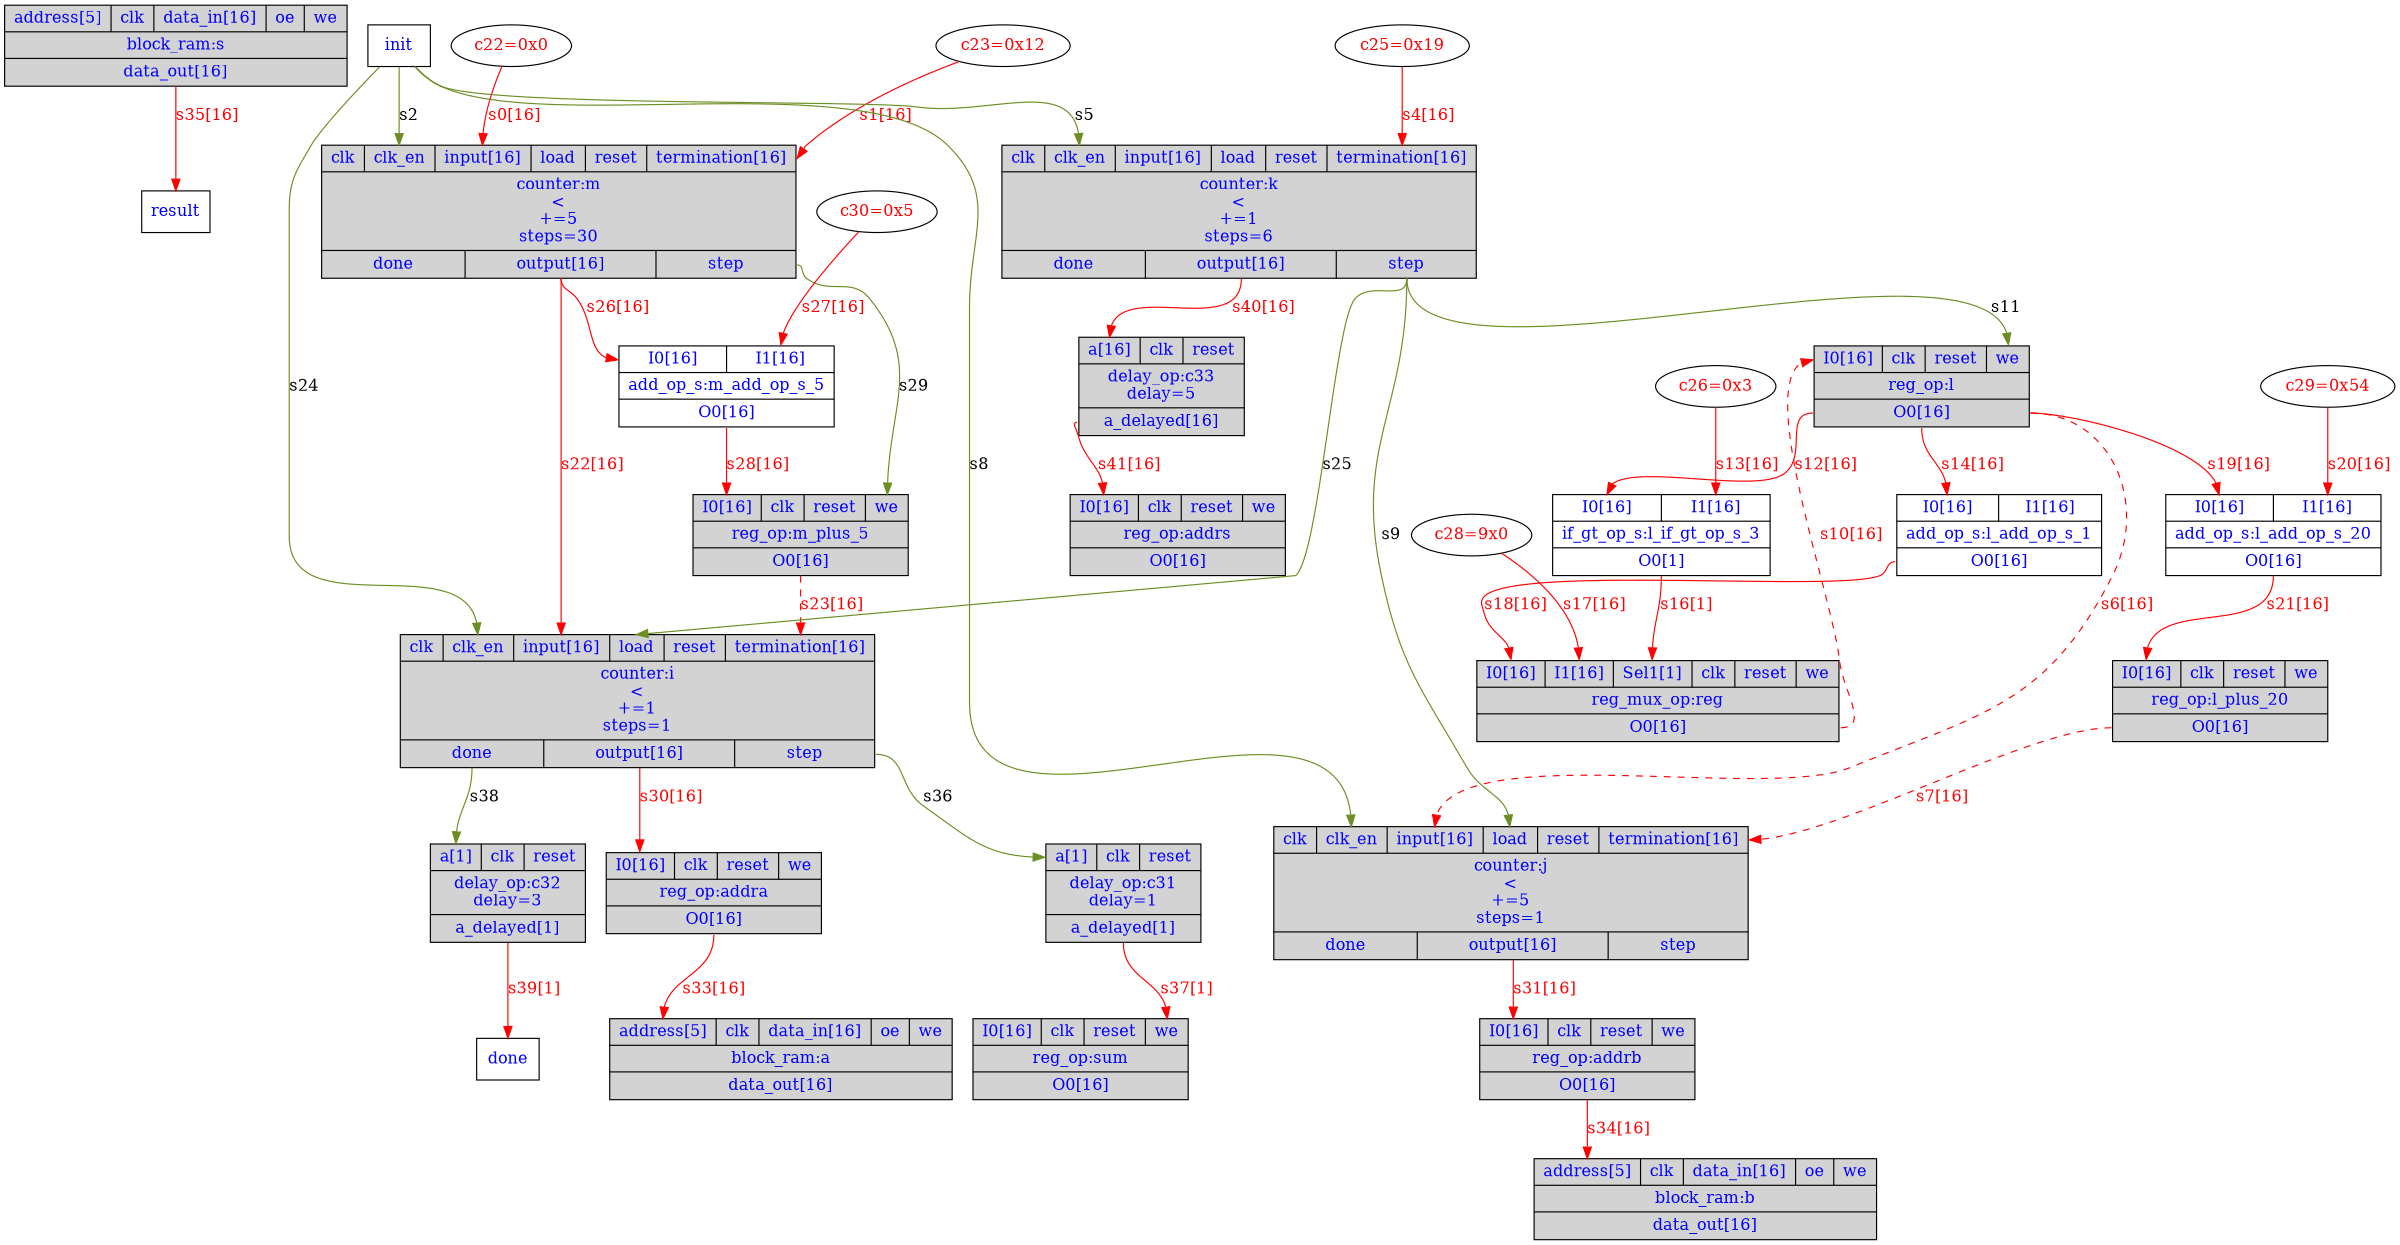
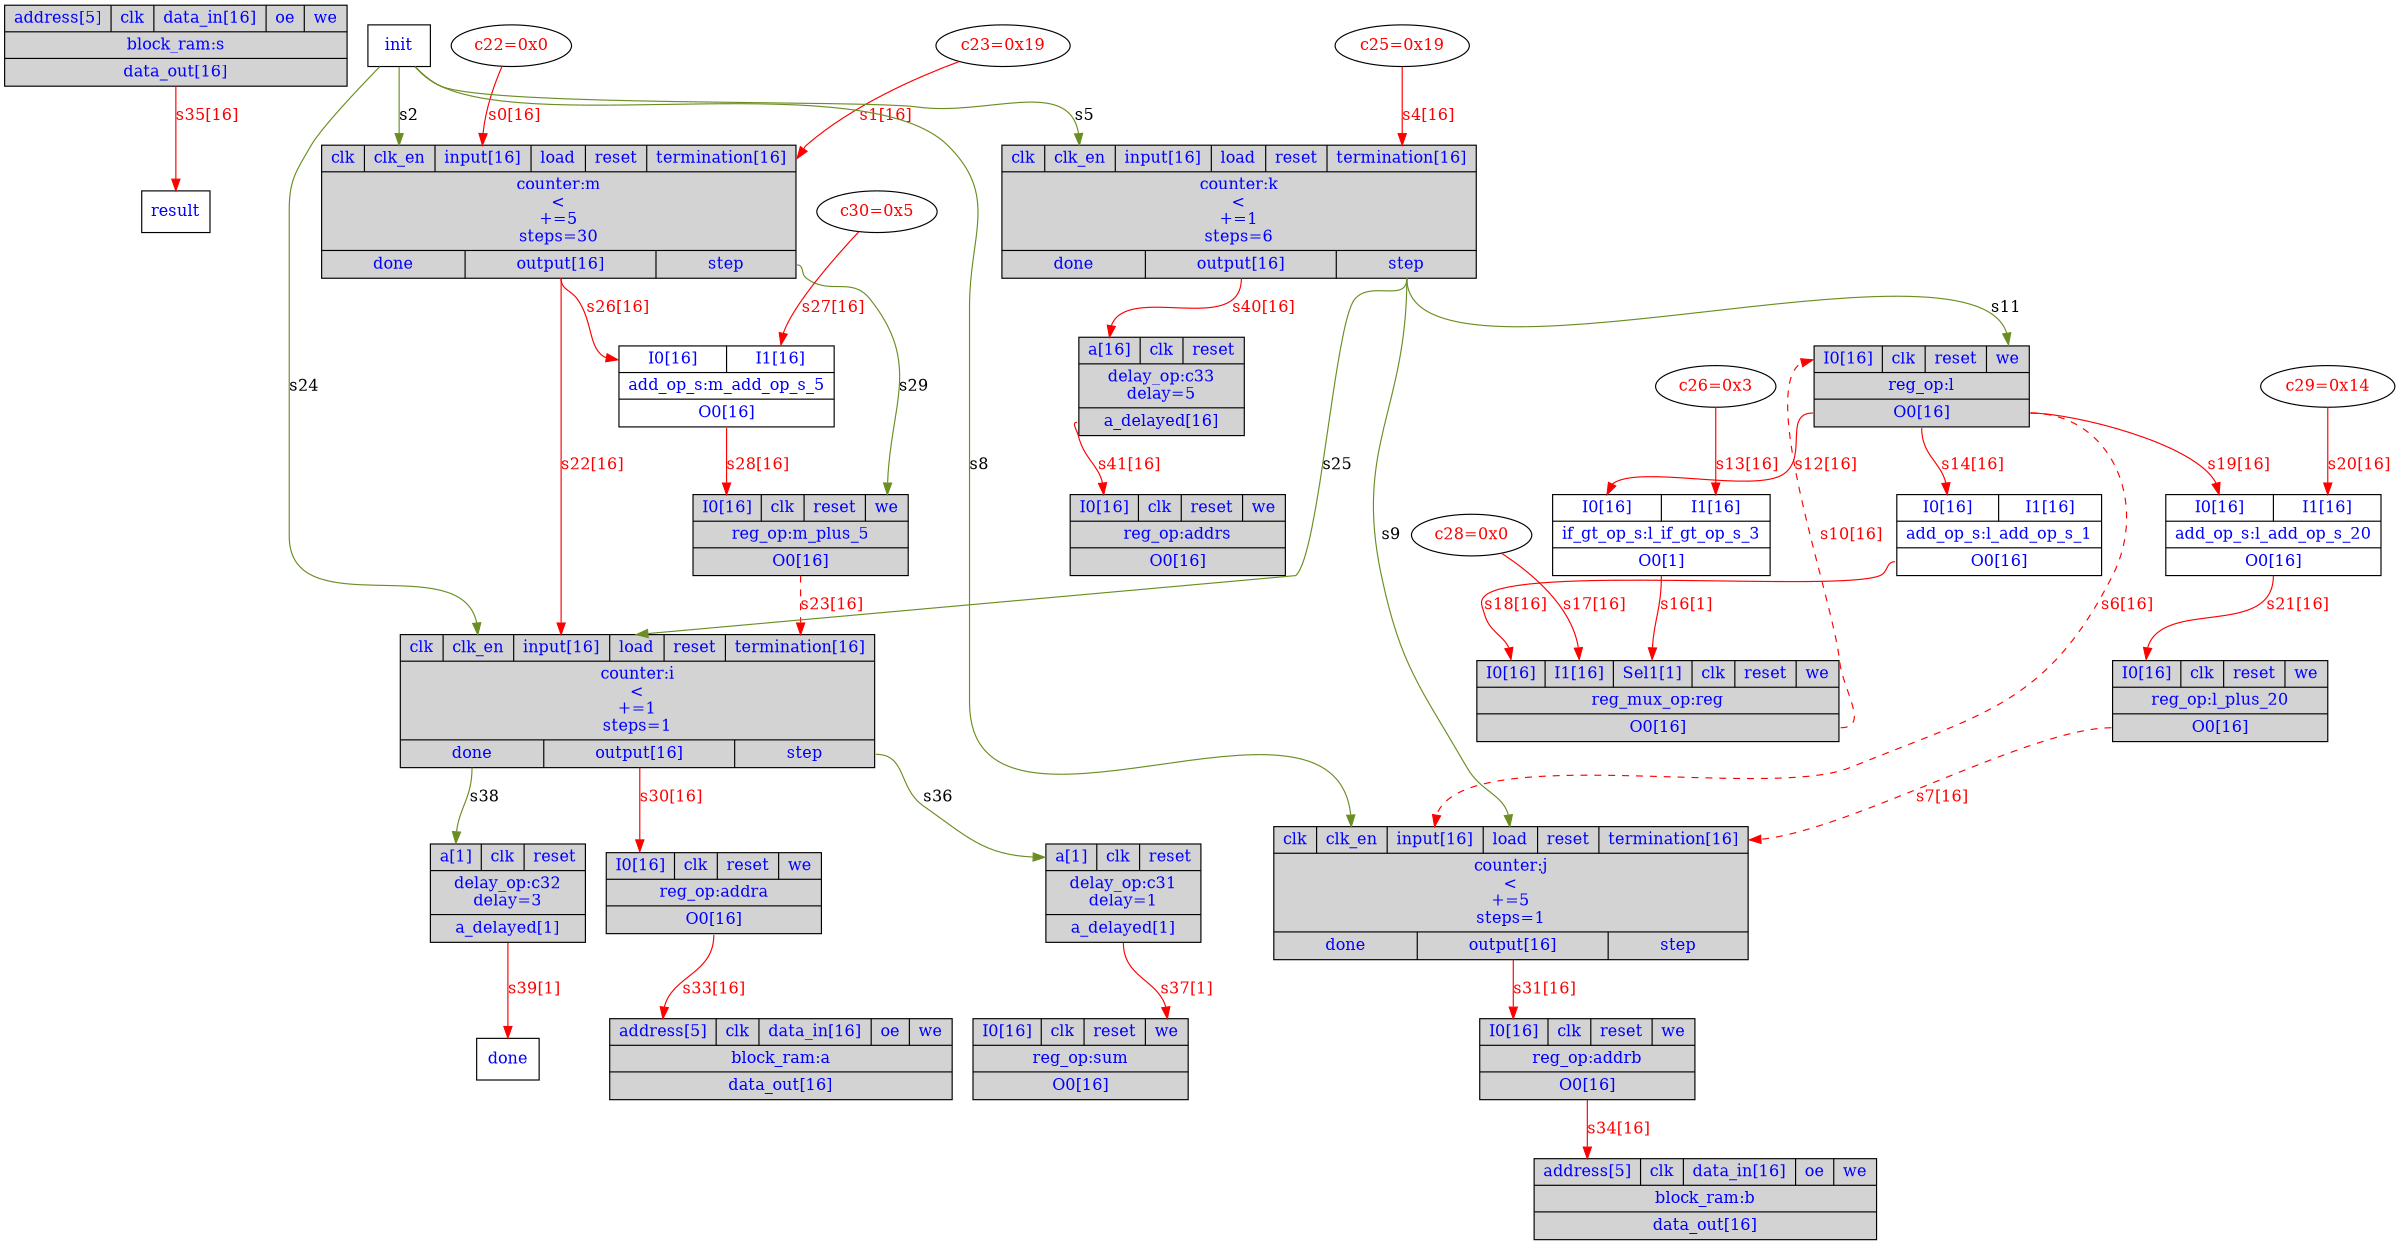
node "c23=0x12": label "c23=0x12" -> "c23=0x19"
node "c29=0x54": label "c29=0x54" -> "c29=0x14"
node "c28=9x0": label "c28=9x0" -> "c28=0x0"
